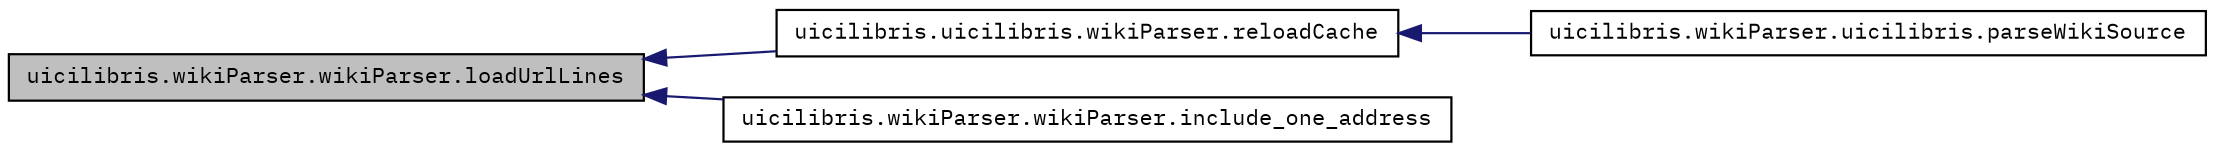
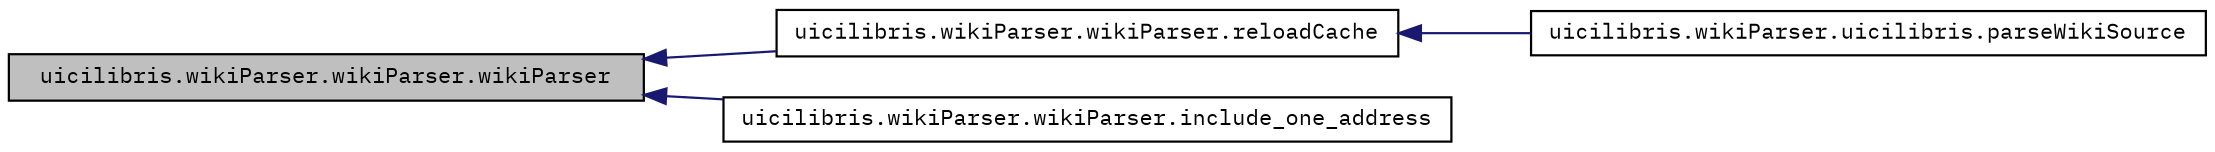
node "uicilibris.uicilibris.wikiParser.reloadCache": label "uicilibris.uicilibris.wikiParser.reloadCache" -> "uicilibris.wikiParser.wikiParser.reloadCache"
node "uicilibris.wikiParser.wikiParser.loadUrlLines": label "uicilibris.wikiParser.wikiParser.loadUrlLines" -> "uicilibris.wikiParser.wikiParser.wikiParser"
